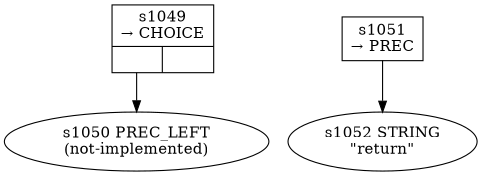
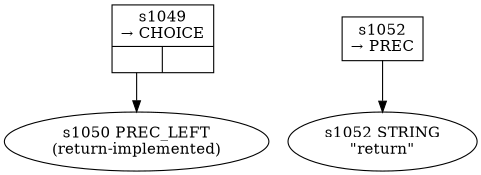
node "s1051 → PREC": label "s1051 → PREC" -> "s1052 → PREC"
node "s1050 PREC_LEFT (not-implemented)": label "s1050 PREC_LEFT (not-implemented)" -> "s1050 PREC_LEFT (return-implemented)"
